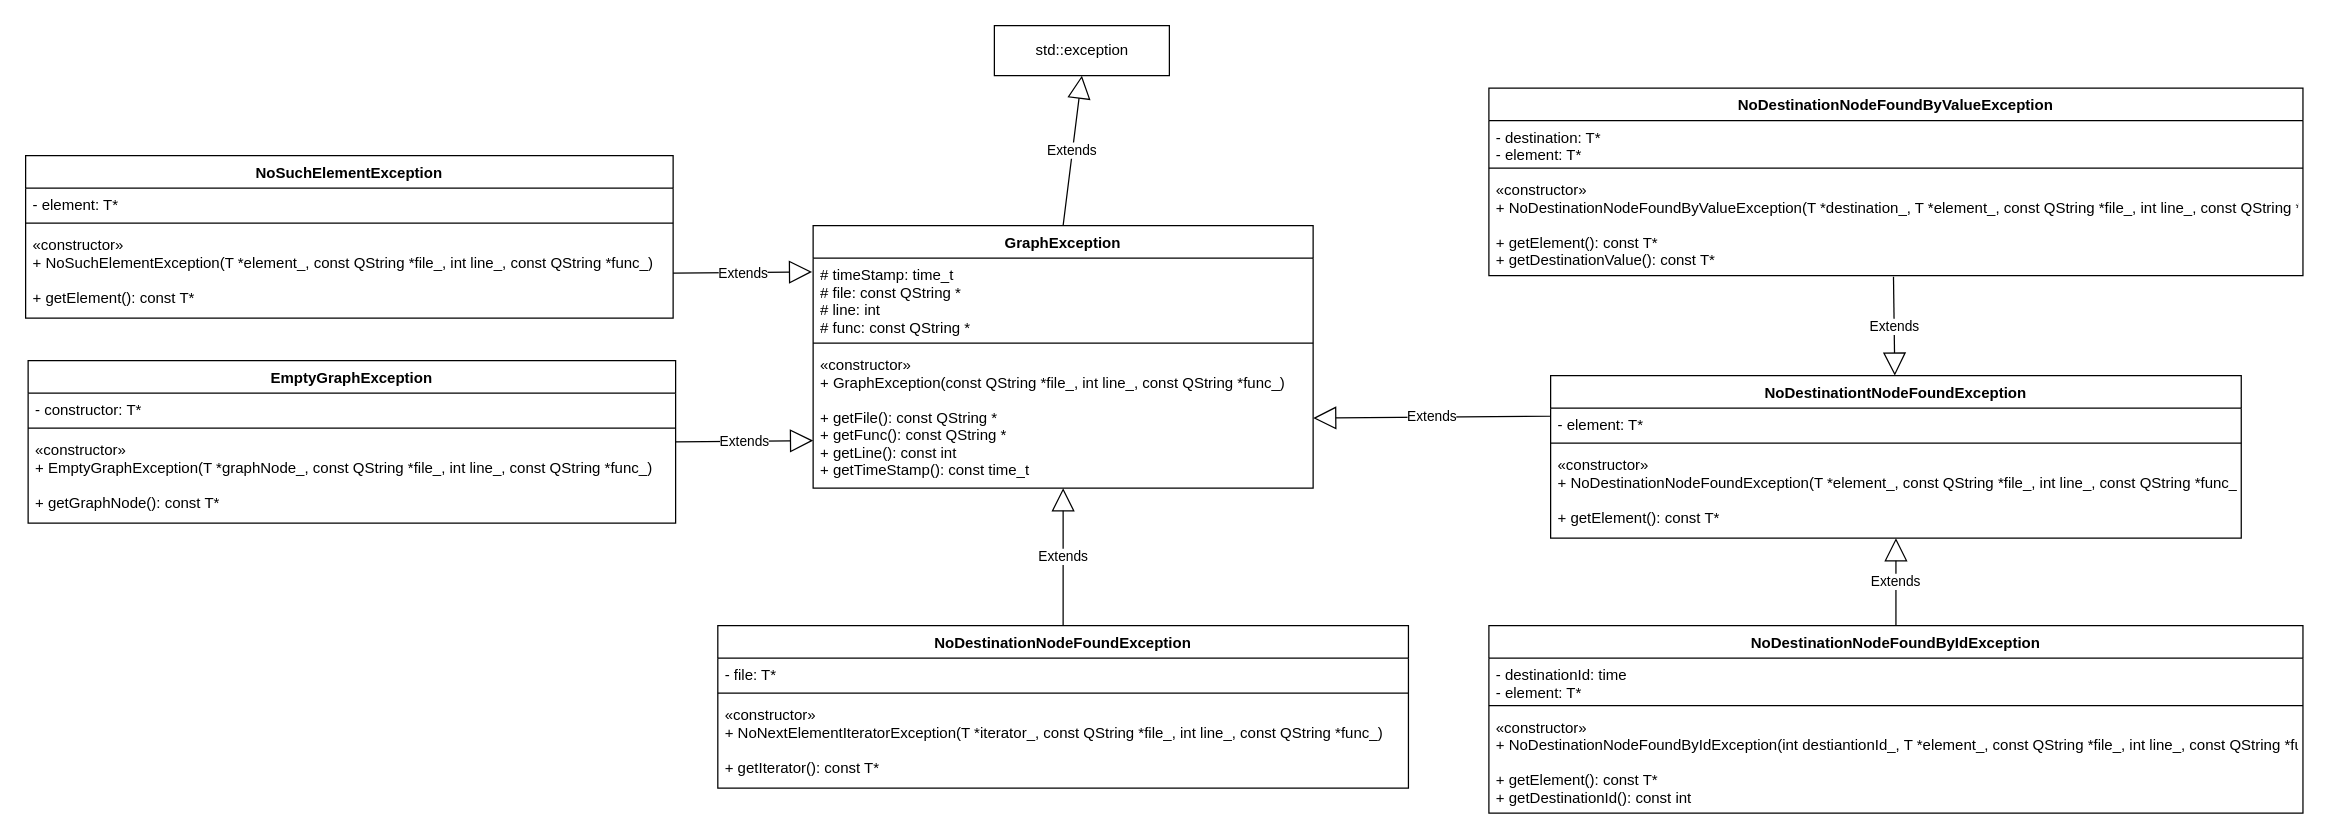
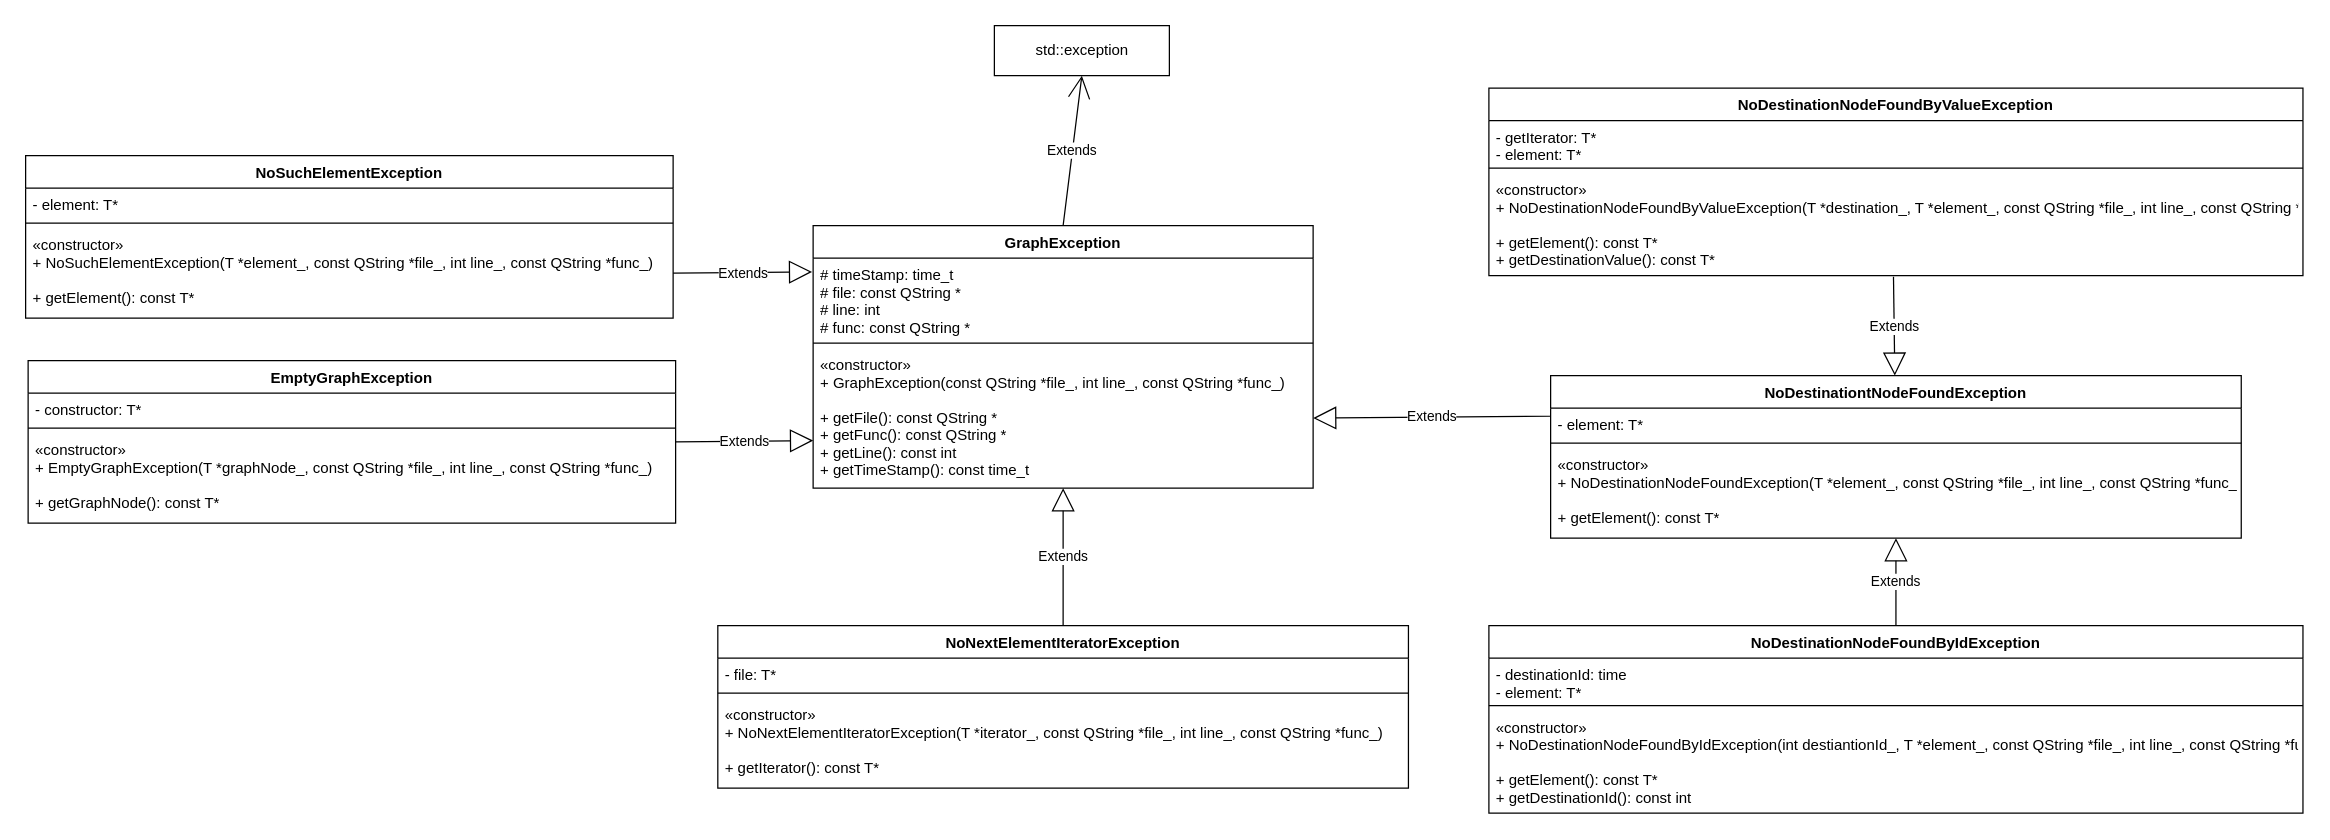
edge "GraphException" -> "std::exception": arrowhead block -> open
node "- destination: T* - element: T*": label "- destination: T* - element: T*" -> "- getIterator: T* - element: T*"
node "NoDestinationNodeFoundException": label "NoDestinationNodeFoundException" -> "NoNextElementIteratorException"
